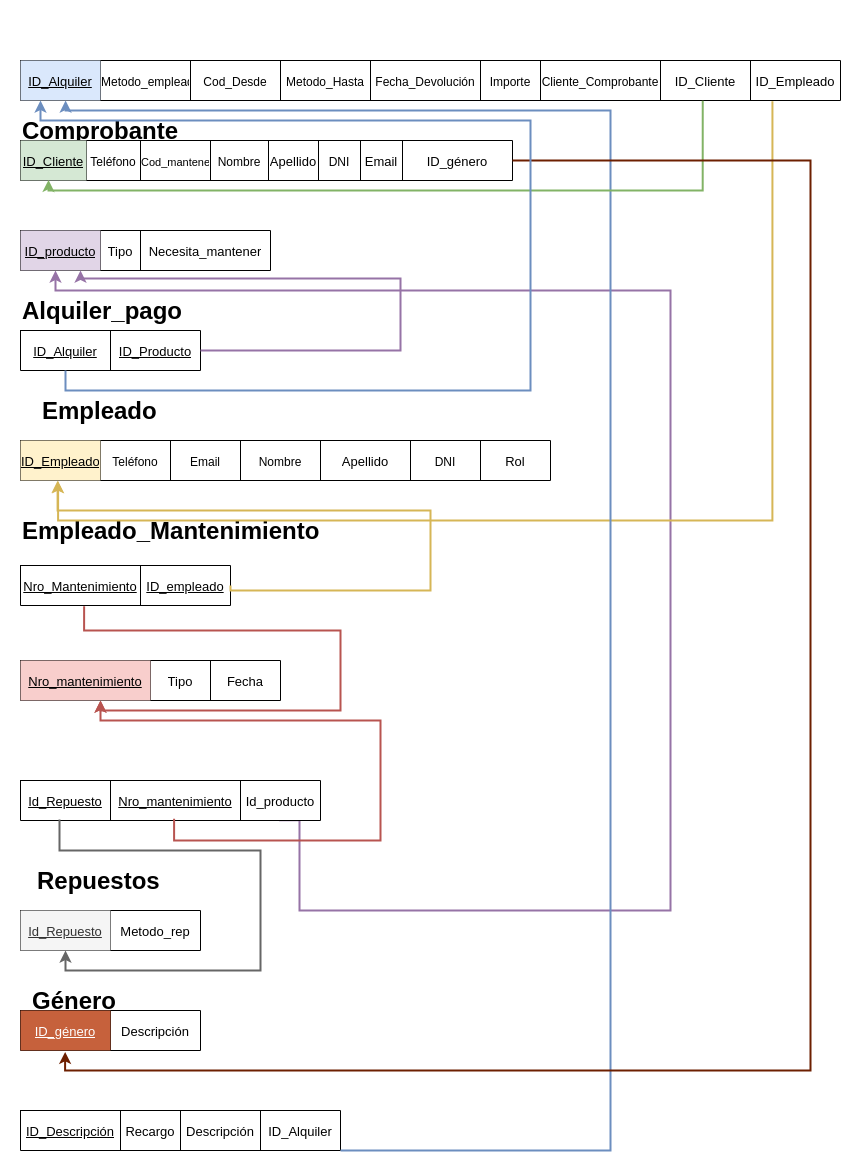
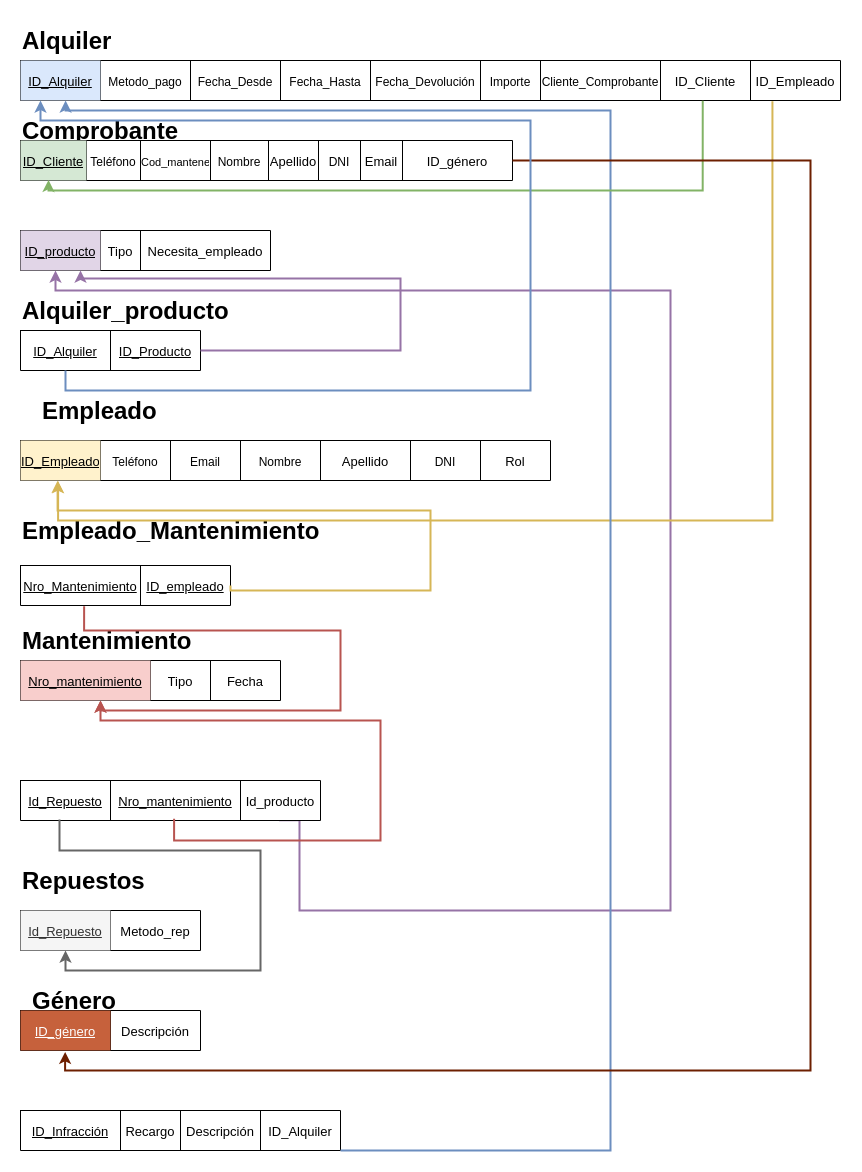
node "Alquiler": added
node "Metodo_empleado": label "Metodo_empleado" -> "Metodo_pago"
node "Cod_Desde": label "Cod_Desde" -> "Fecha_Desde"
node "Metodo_Hasta": label "Metodo_Hasta" -> "Fecha_Hasta"
node "Necesita_mantener": label "Necesita_mantener" -> "Necesita_empleado"
node "Alquiler_pago": label "Alquiler_pago" -> "Alquiler_producto"
node "Mantenimiento": added
node "Repuestos": moved (126, 881) -> (111, 881)
node "ID_Descripción": label "ID_Descripción" -> "ID_Infracción"
